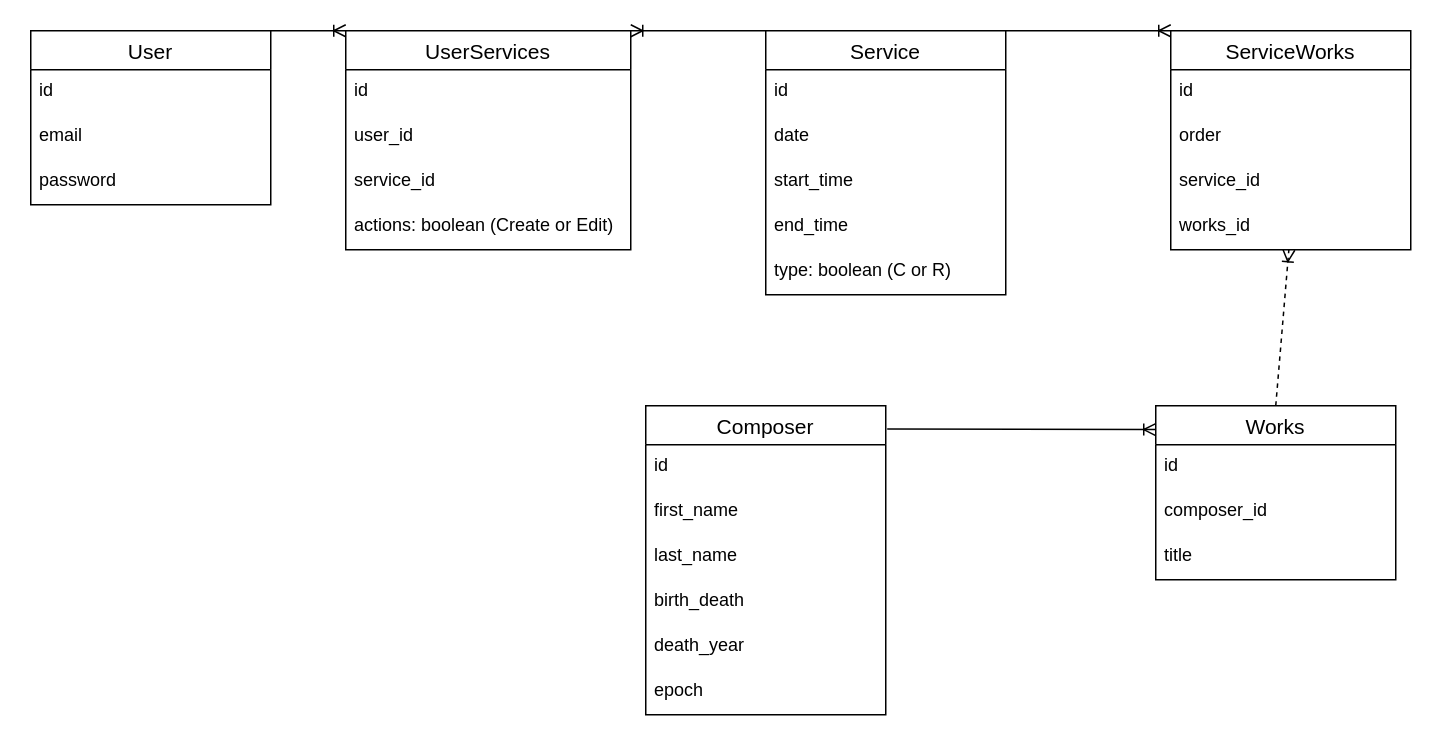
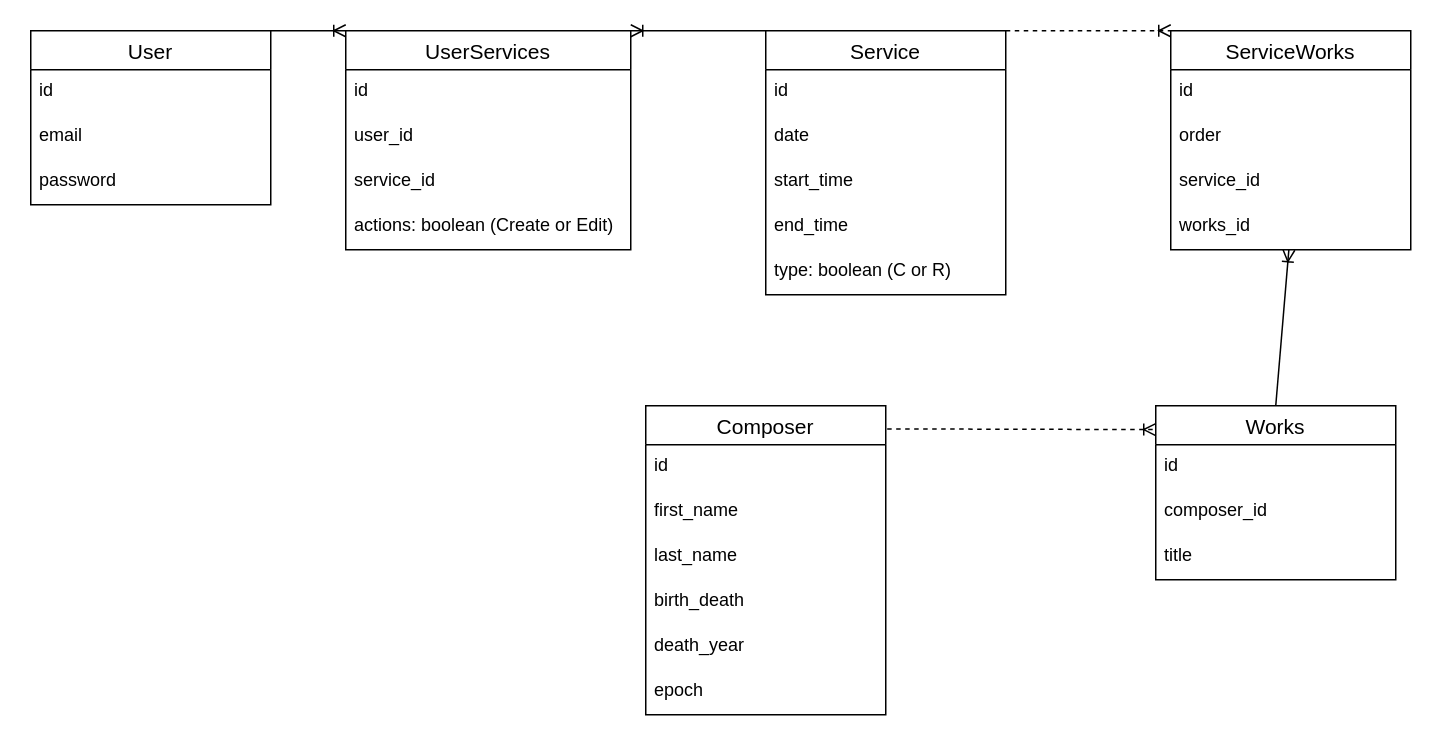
edge "Service" -> "ServiceWorks": style solid -> dashed
edge "Works" -> "works_id": style dashed -> solid
edge "Composer" -> "Works": style solid -> dashed
